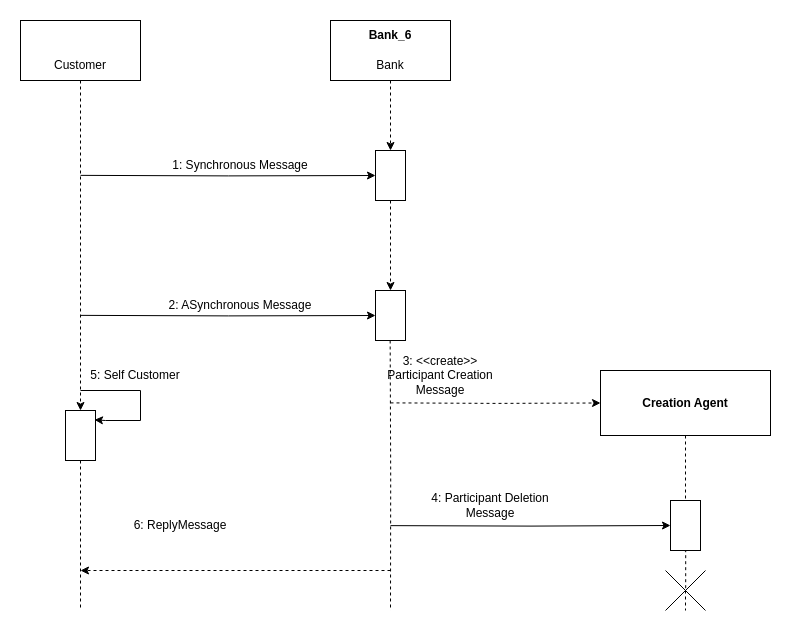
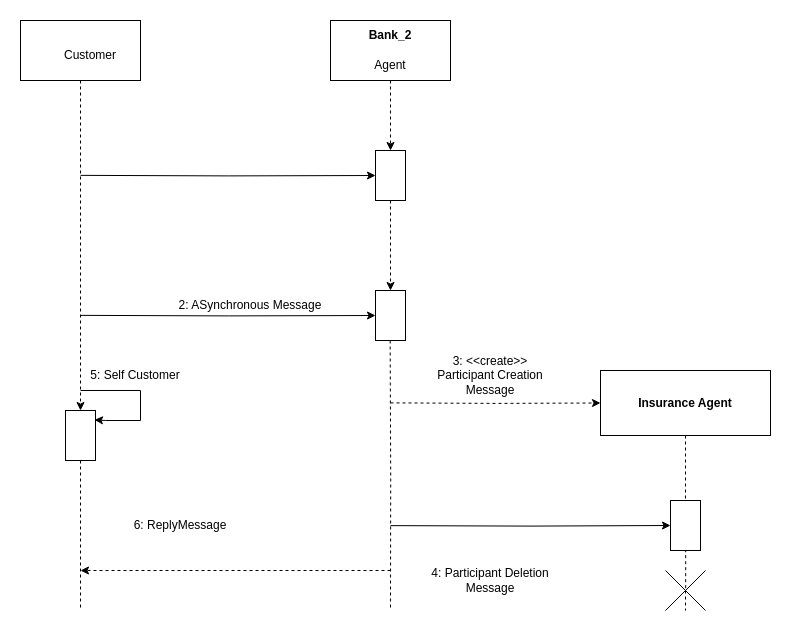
node "Bank_6": label "Bank_6" -> "Bank_2"
node "Customer": moved (81, 66) -> (91, 56)
node "Bank": label "Bank" -> "Agent"
node "1: Synchronous Message": removed
node "2: ASynchronous Message": moved (241, 306) -> (251, 306)
node "3: <<create>> Participant Creation Message": moved (441, 376) -> (491, 376)
node "Creation Agent": label "Creation Agent" -> "Insurance Agent"
node "4: Participant Deletion Message": moved (491, 506) -> (491, 581)
